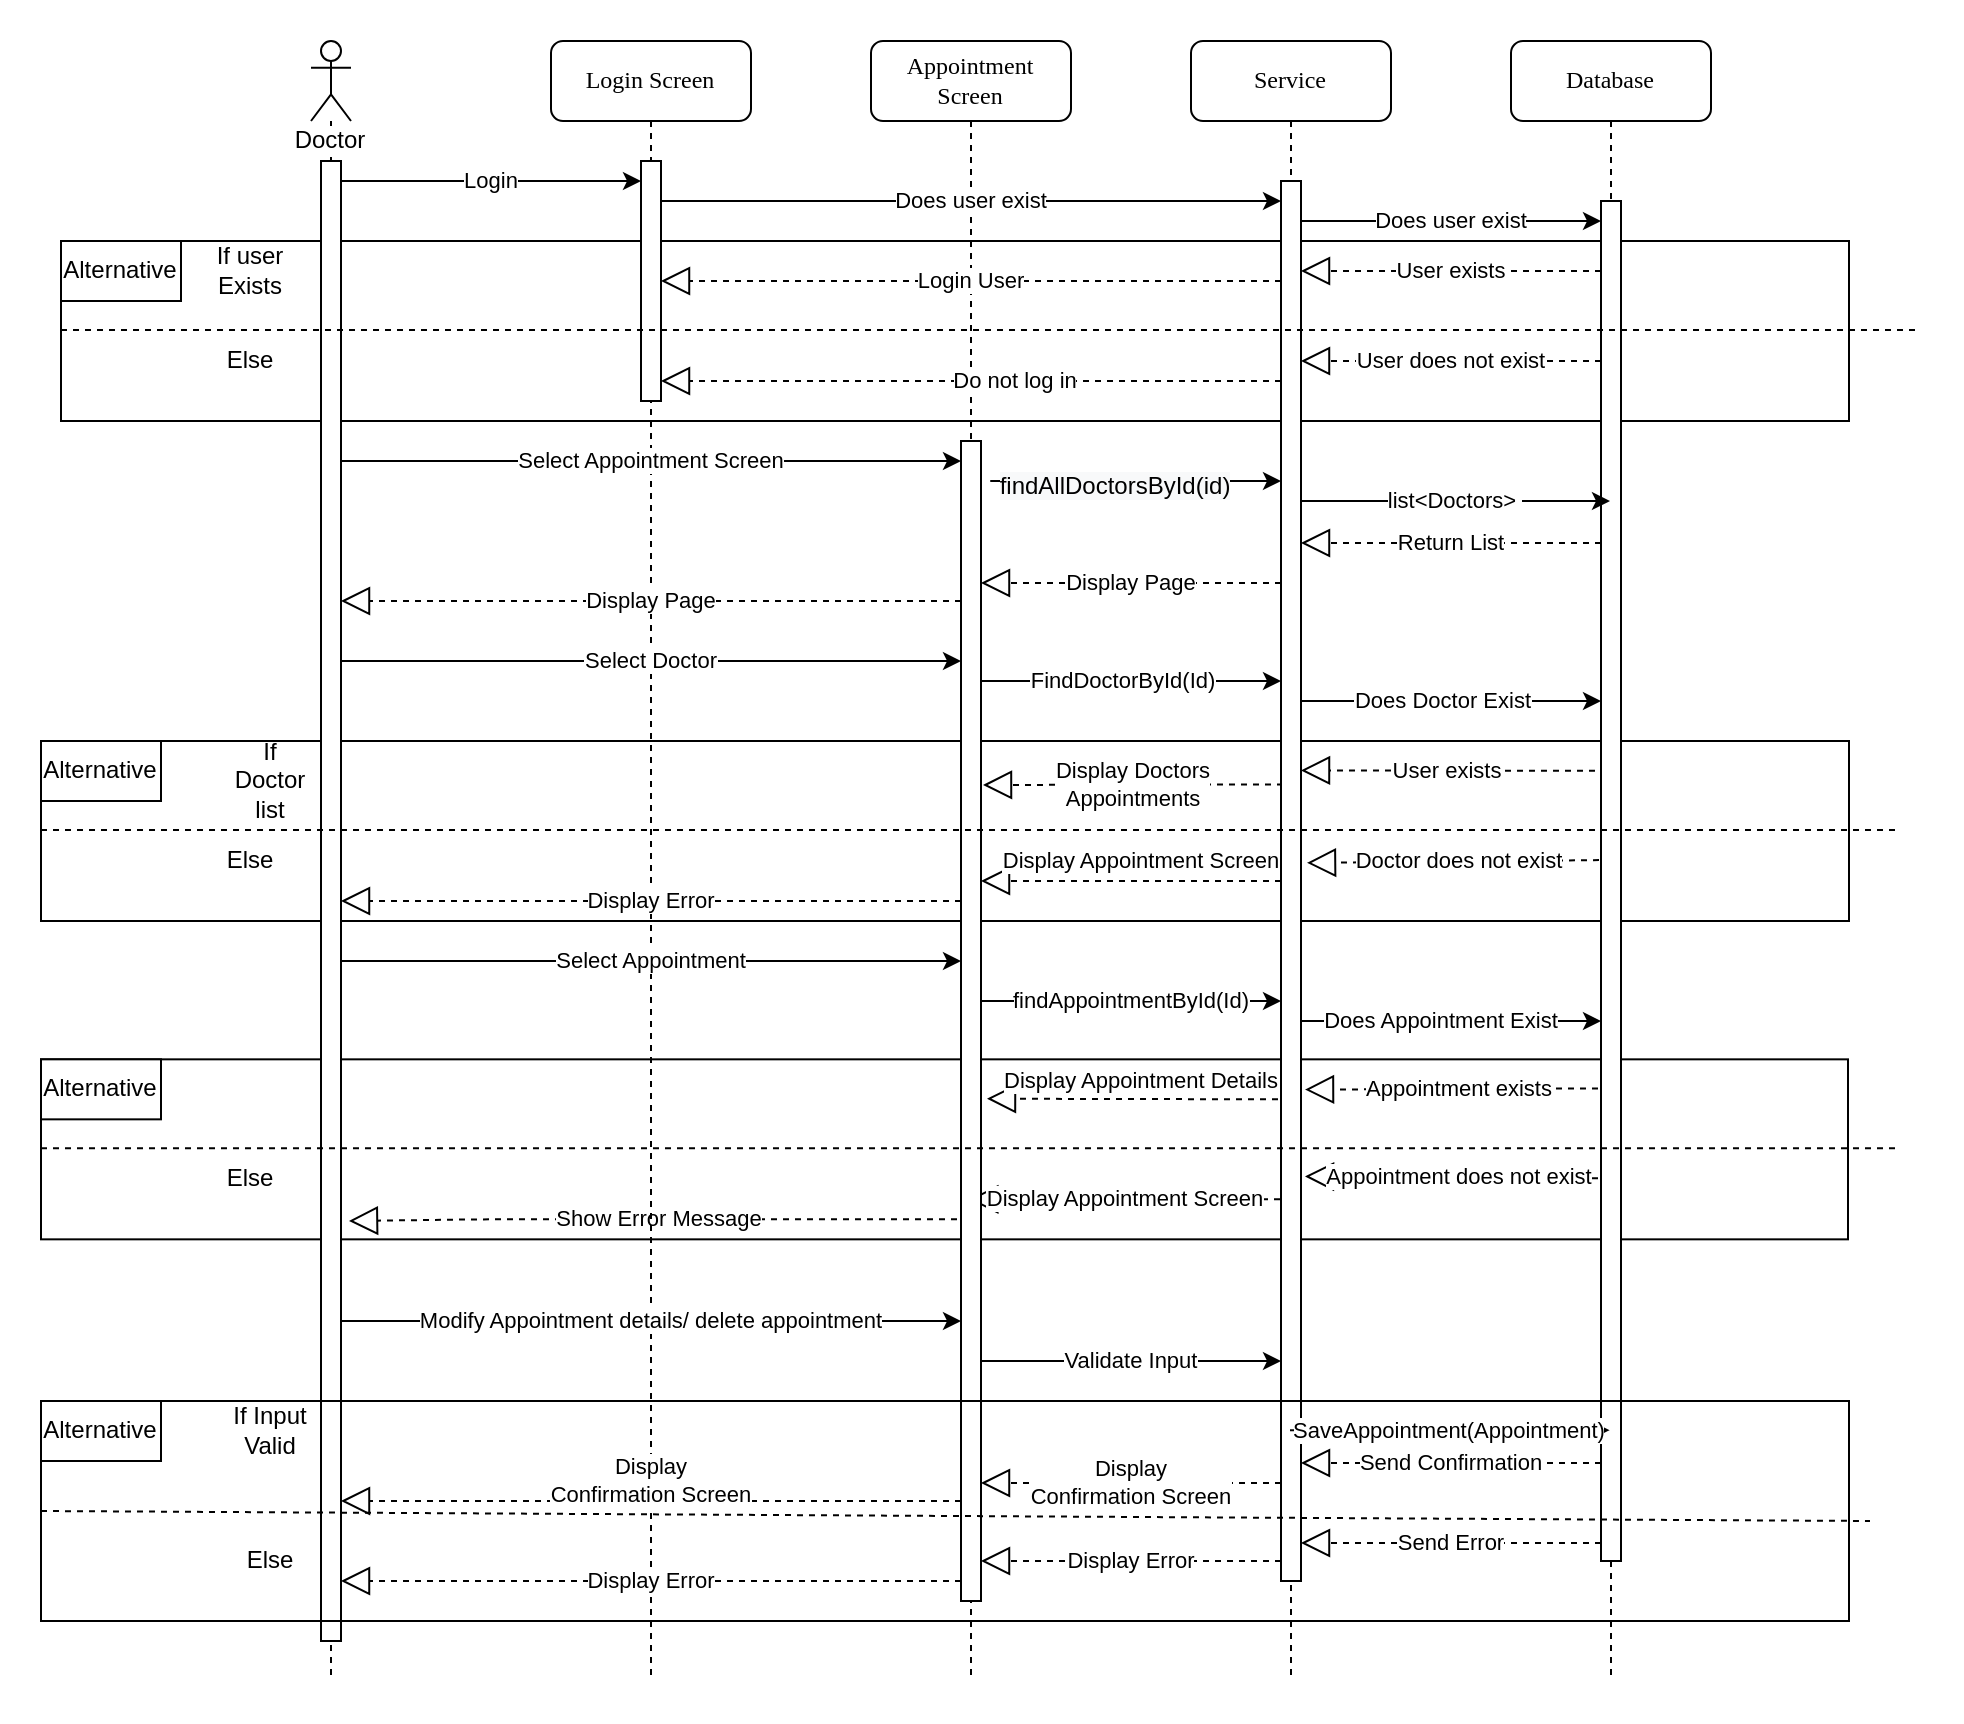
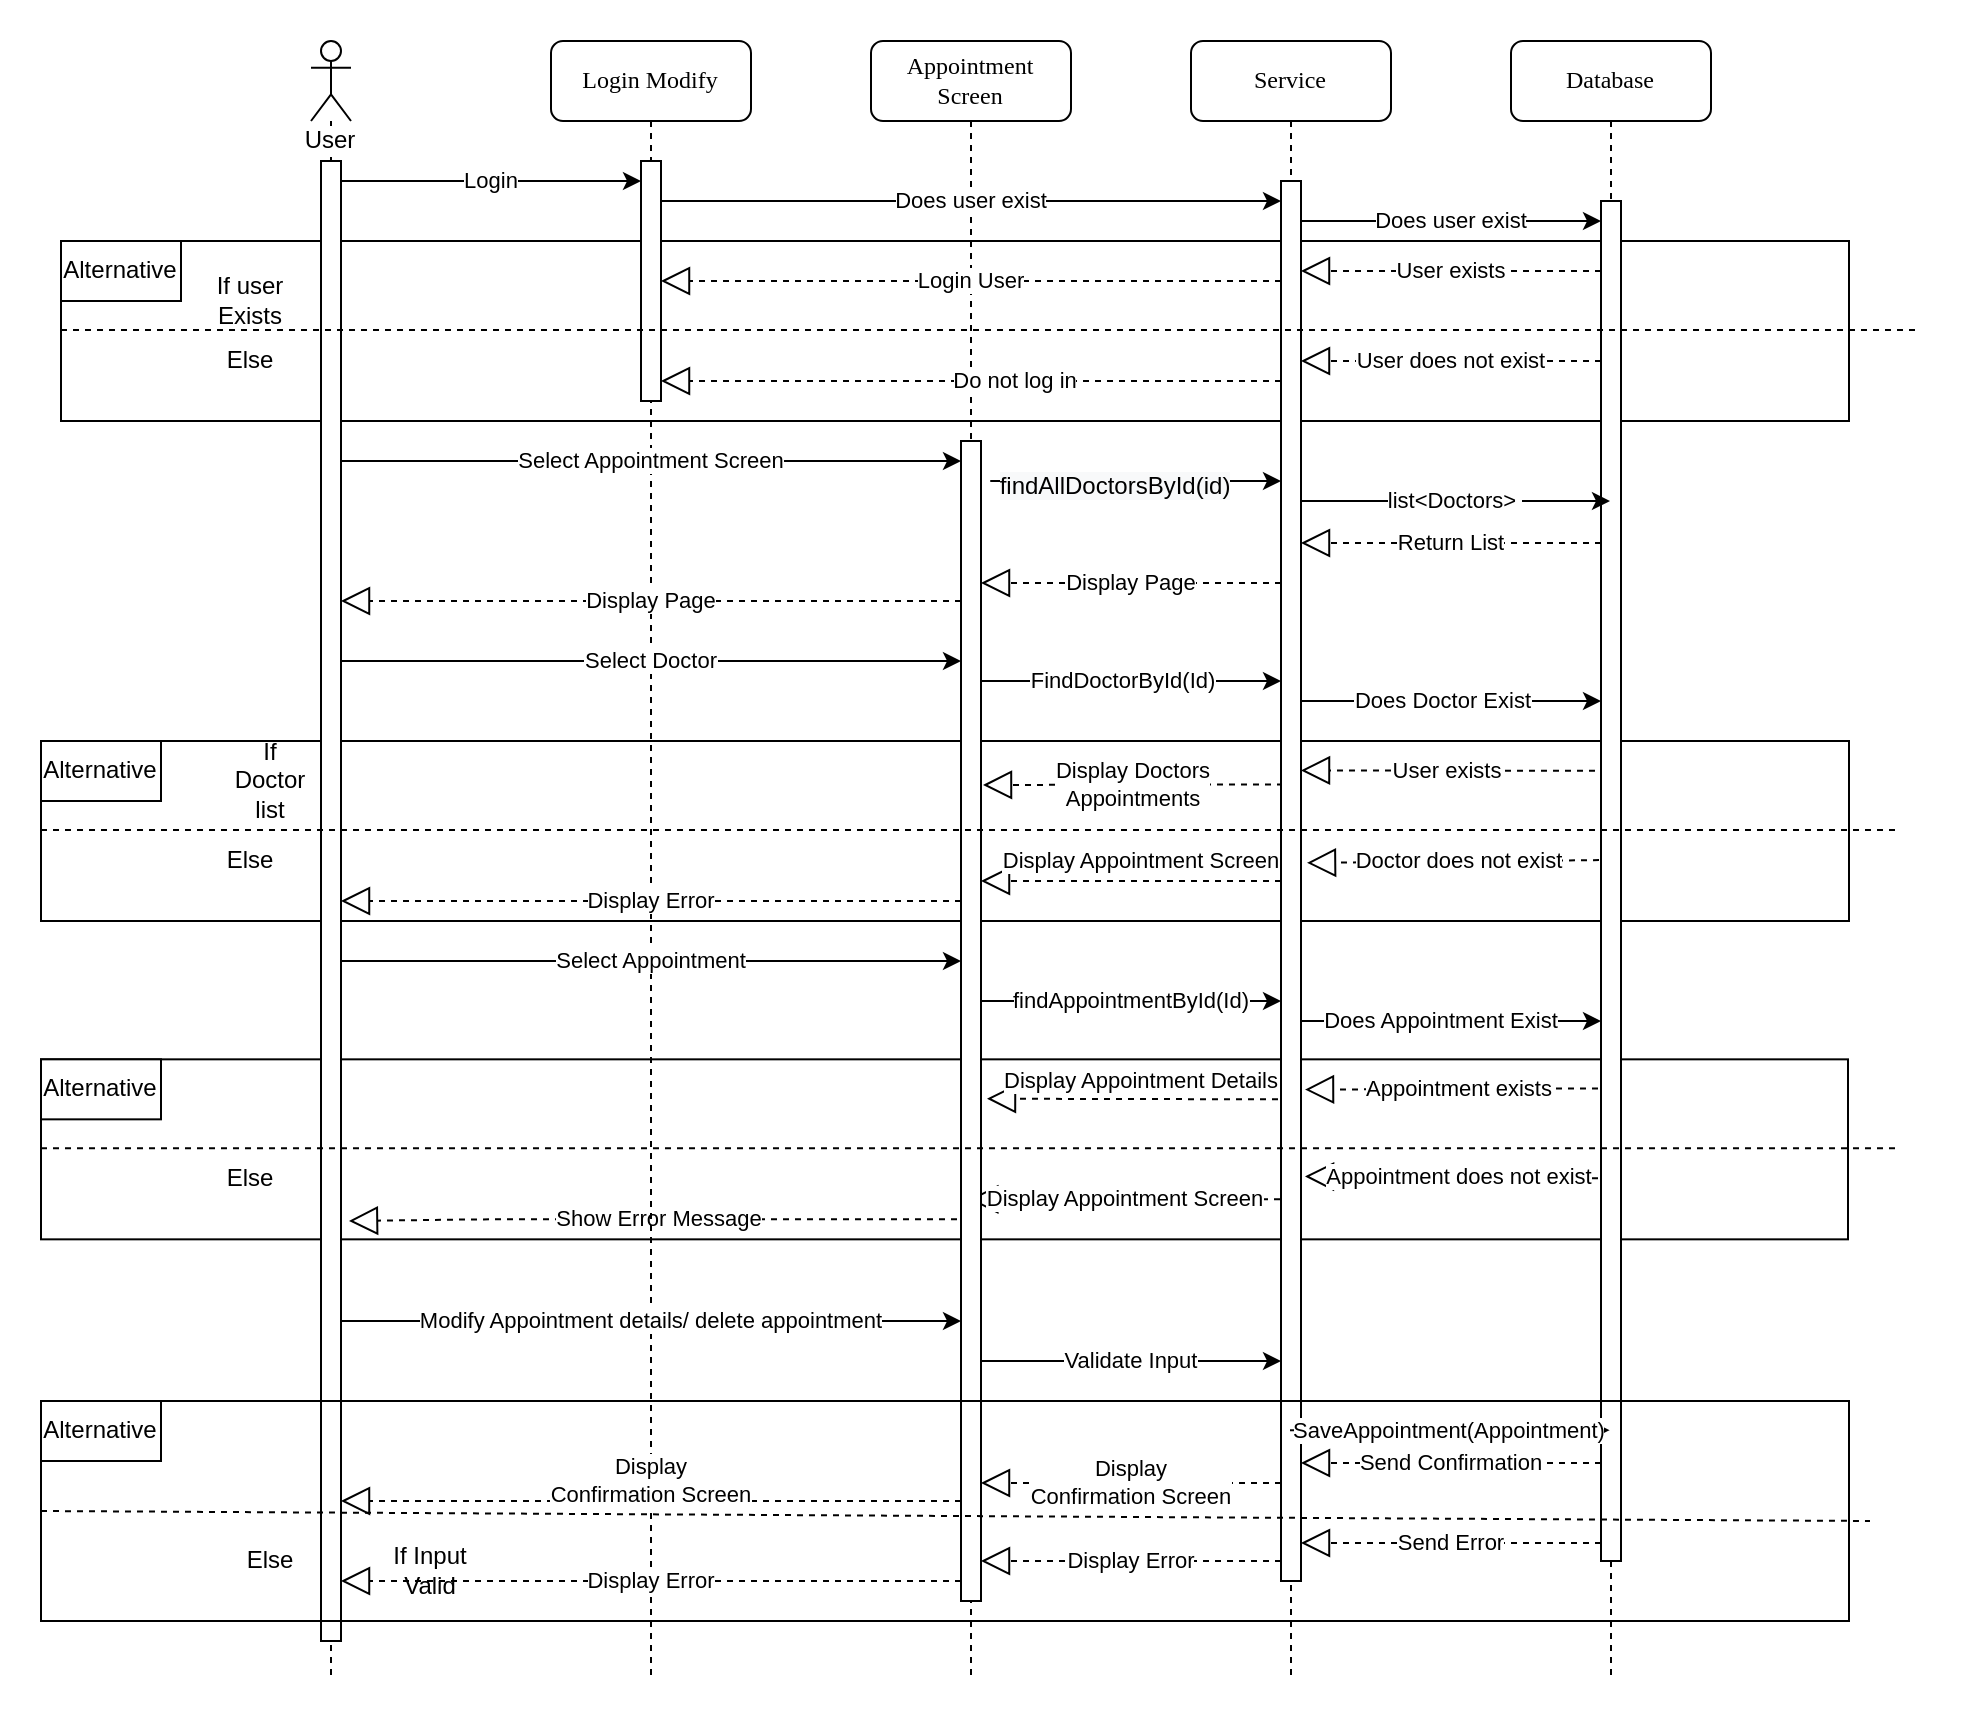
node "Login Screen": label "Login Screen" -> "Login Modify"
node "Doctor": label "Doctor" -> "User"
node "If user Exists": moved (251, 271) -> (251, 301)
node "If Input Valid": moved (270, 1431) -> (430, 1571)
